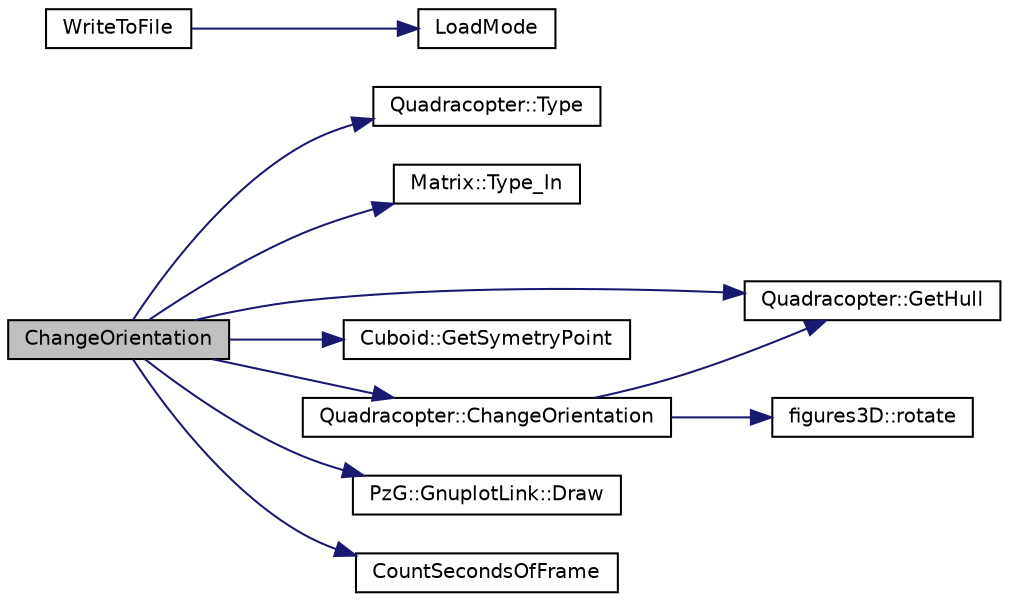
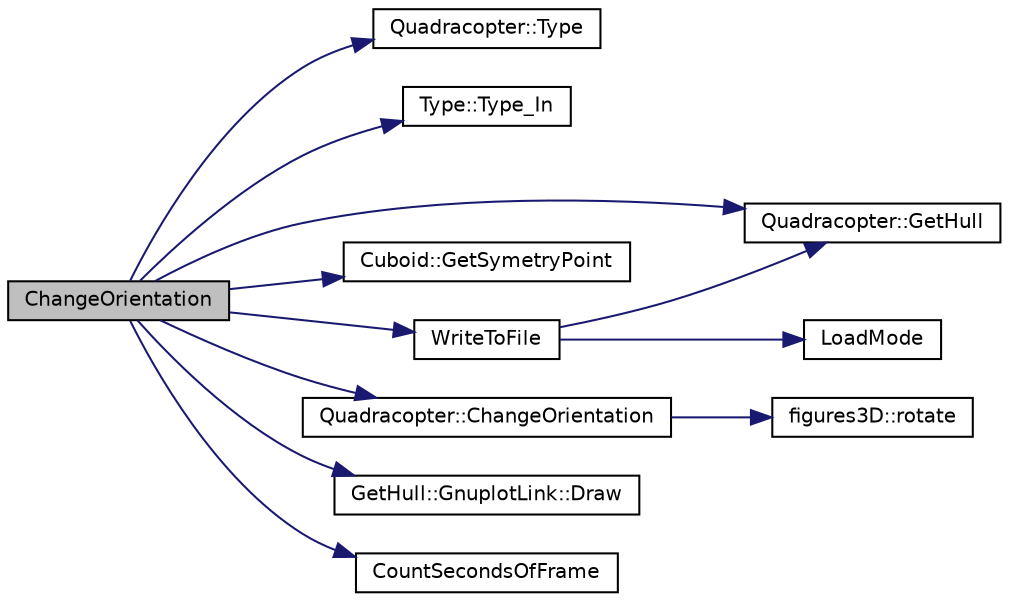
node "Matrix::Type_In": label "Matrix::Type_In" -> "Type::Type_In"
edge "ChangeOrientation" -> "WriteToFile": added
edge "Quadracopter::ChangeOrientation" -> "Quadracopter::GetHull": now "WriteToFile" -> "Quadracopter::GetHull"
node "PzG::GnuplotLink::Draw": label "PzG::GnuplotLink::Draw" -> "GetHull::GnuplotLink::Draw"
